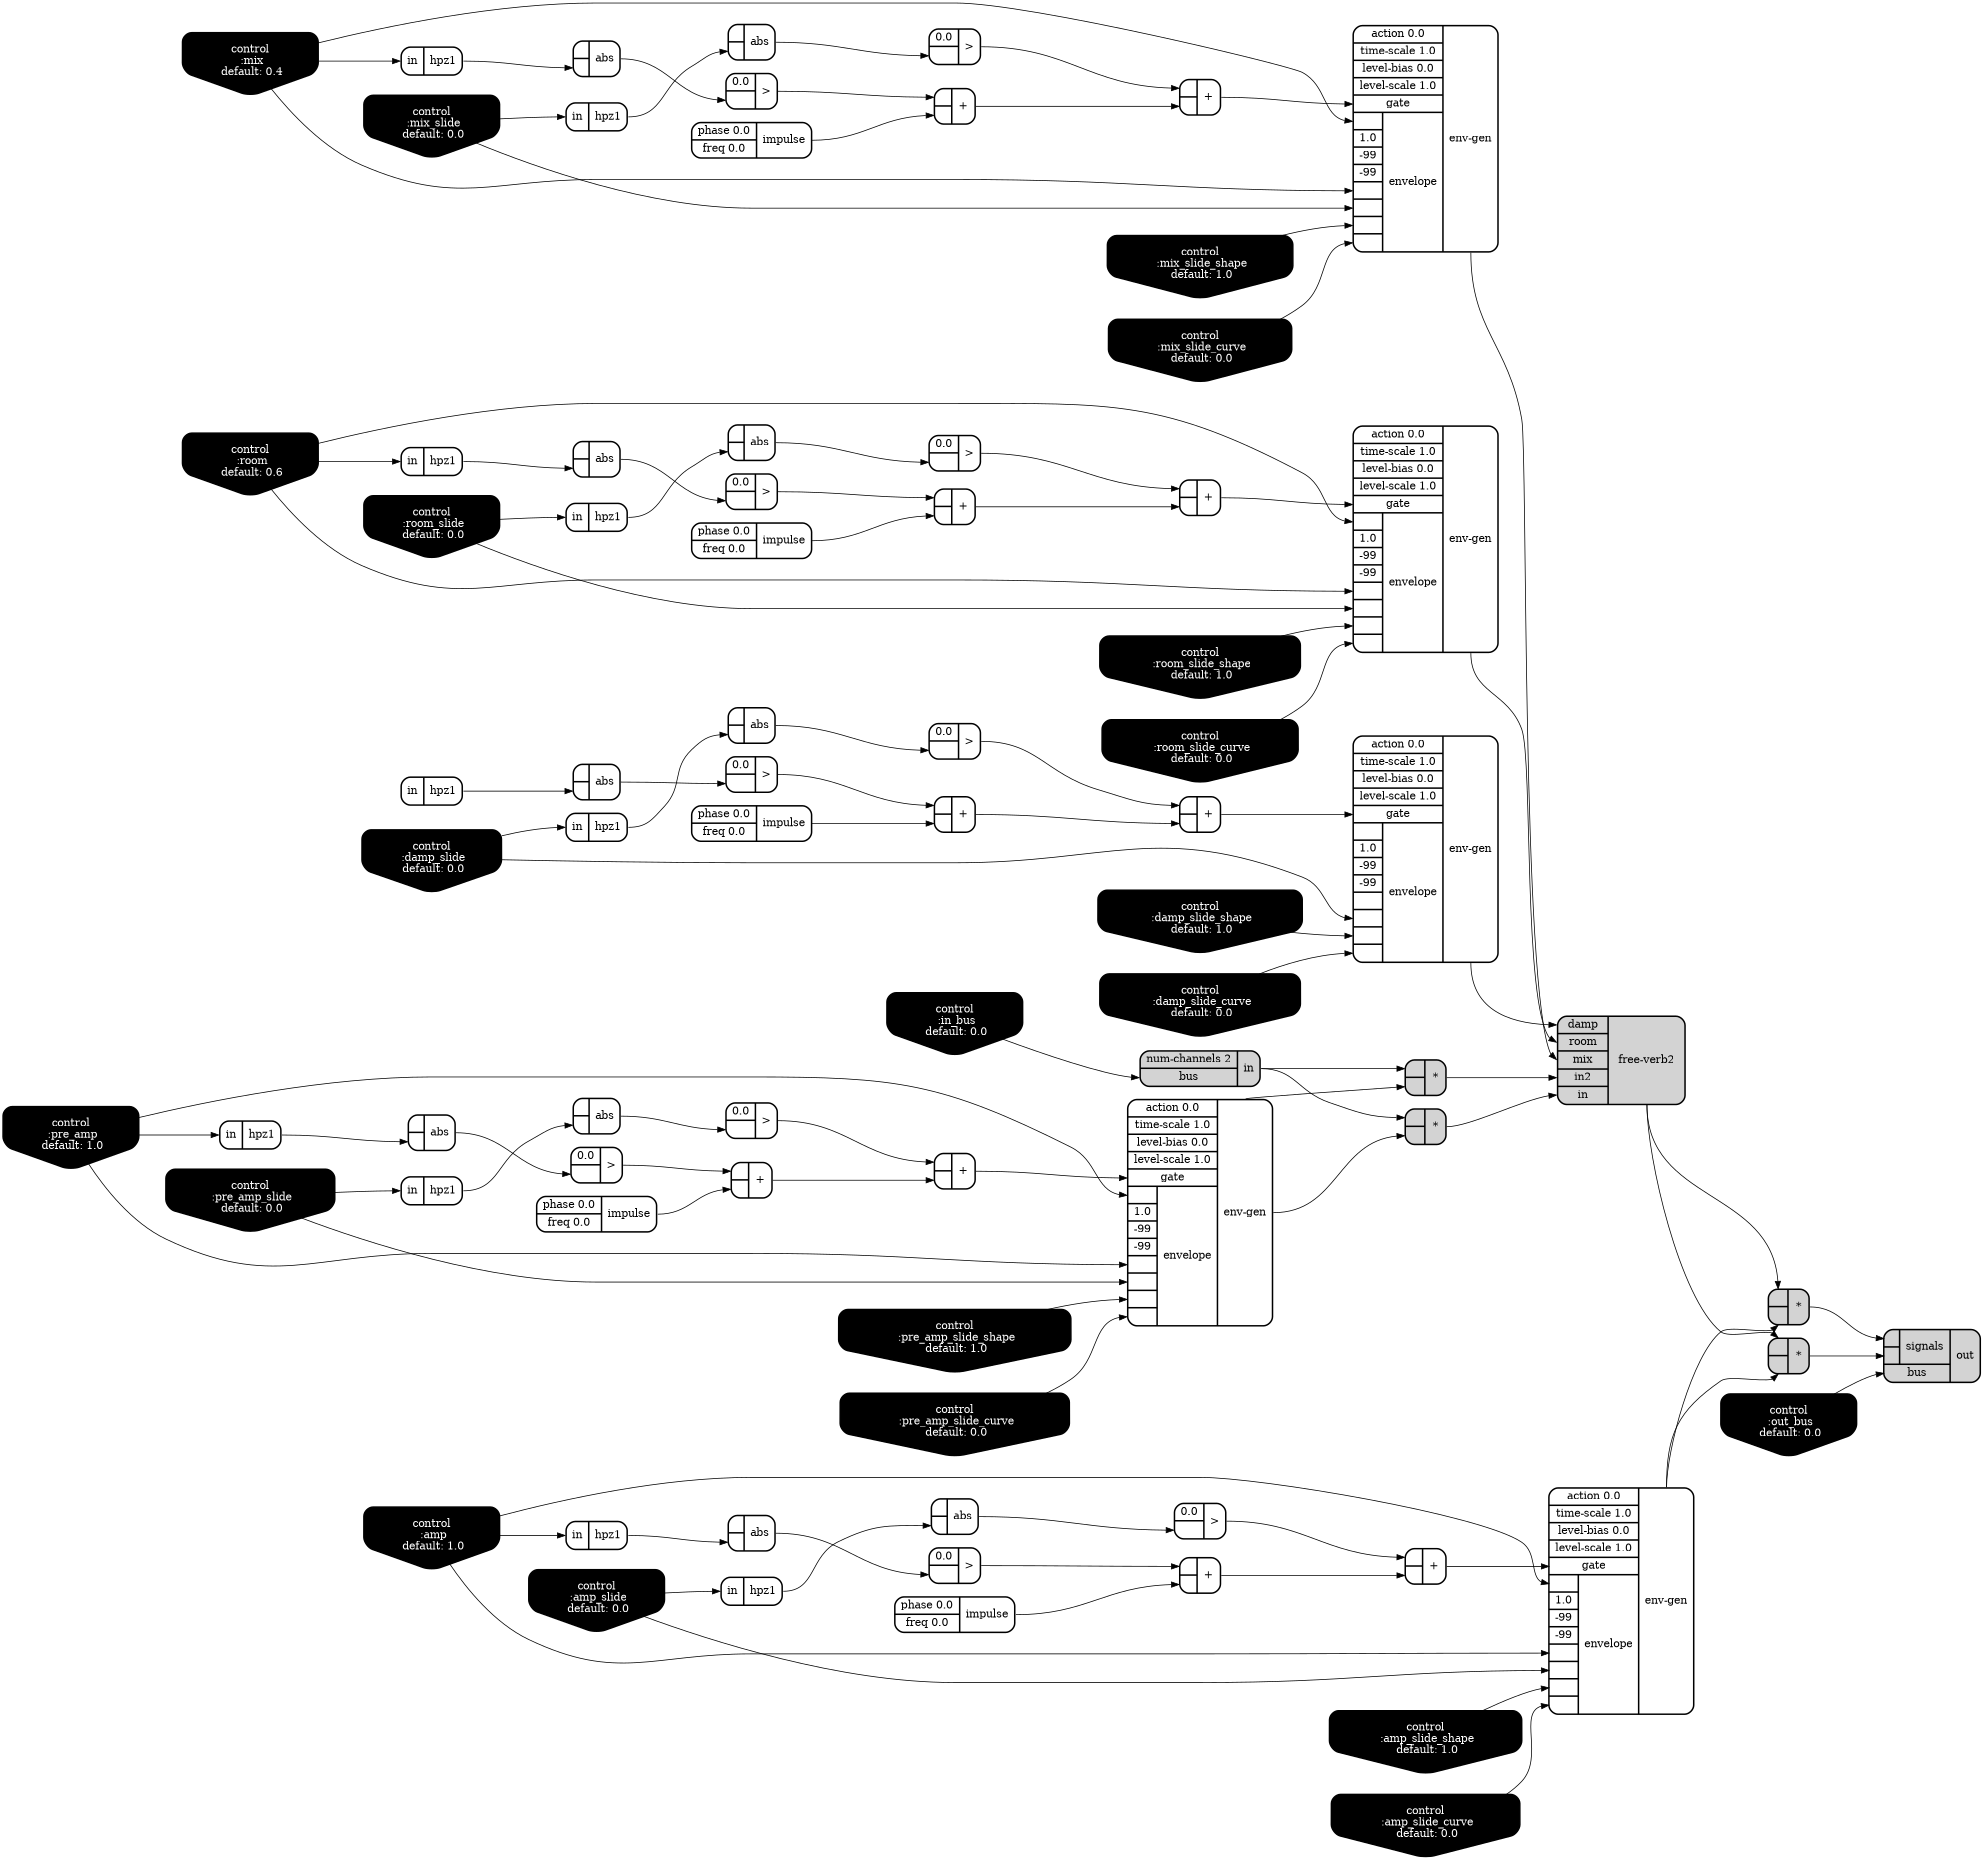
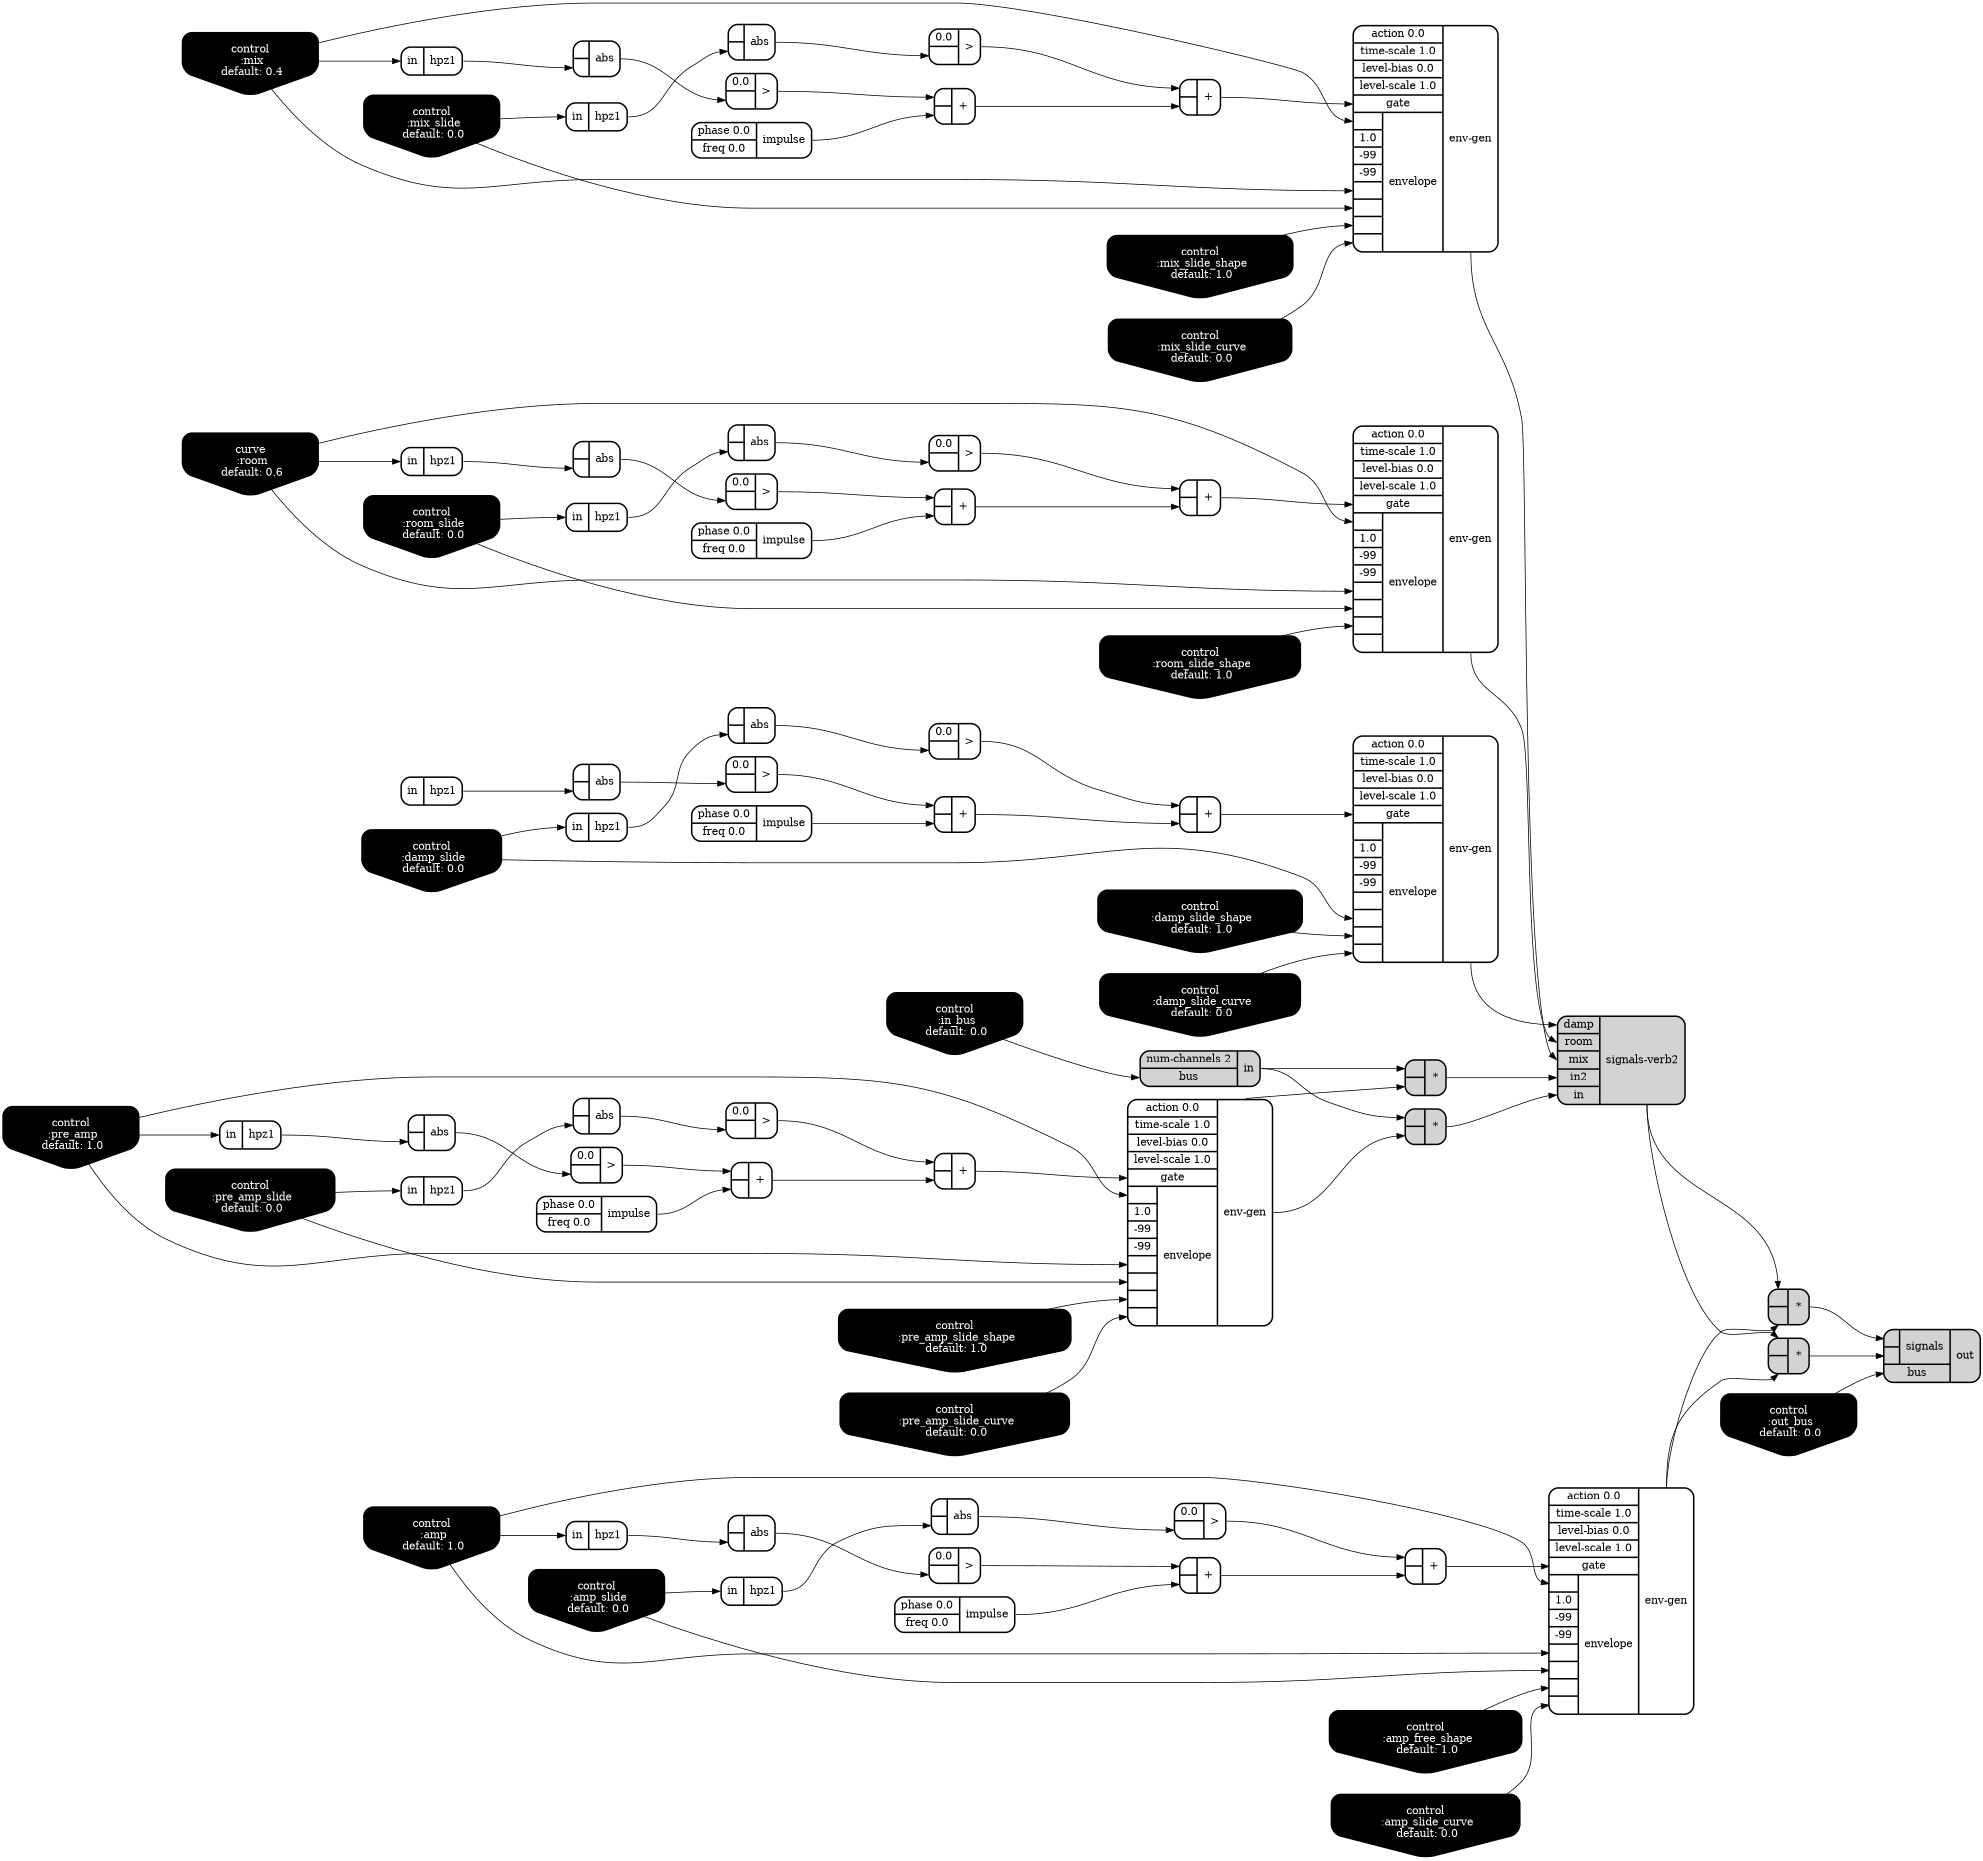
node "control :room default: 0.6": label "control :room default: 0.6" -> "curve :room default: 0.6"
node "control :room_slide_curve default: 0.0": removed
node "damp": text "free-verb2" -> "signals-verb2"
node "control :amp_slide_shape default: 1.0": label "control :amp_slide_shape default: 1.0" -> "control :amp_free_shape default: 1.0"
